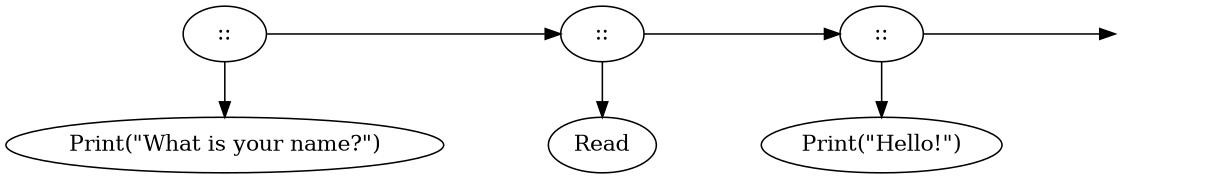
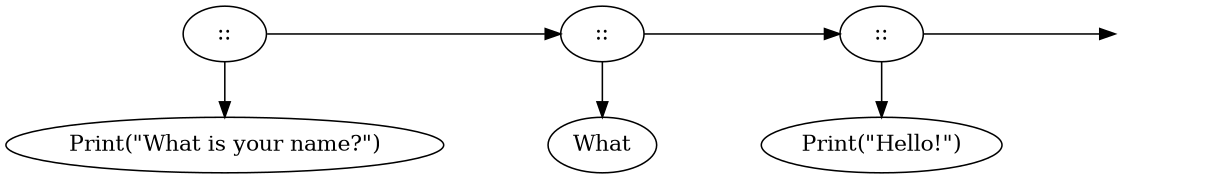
node "Read": label "Read" -> "What"
